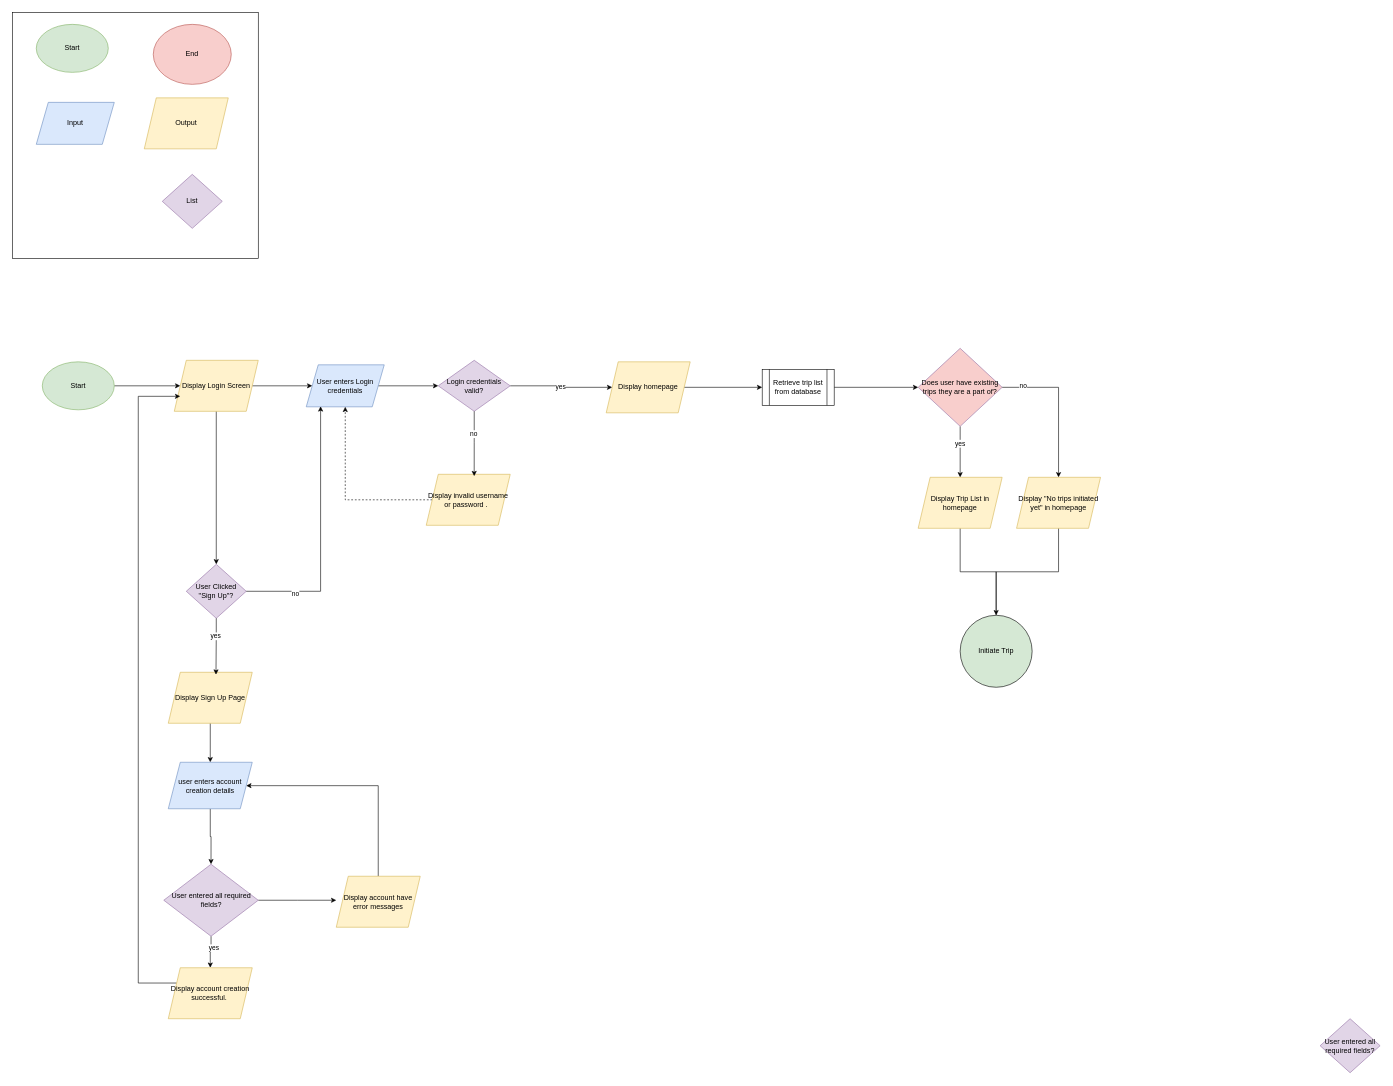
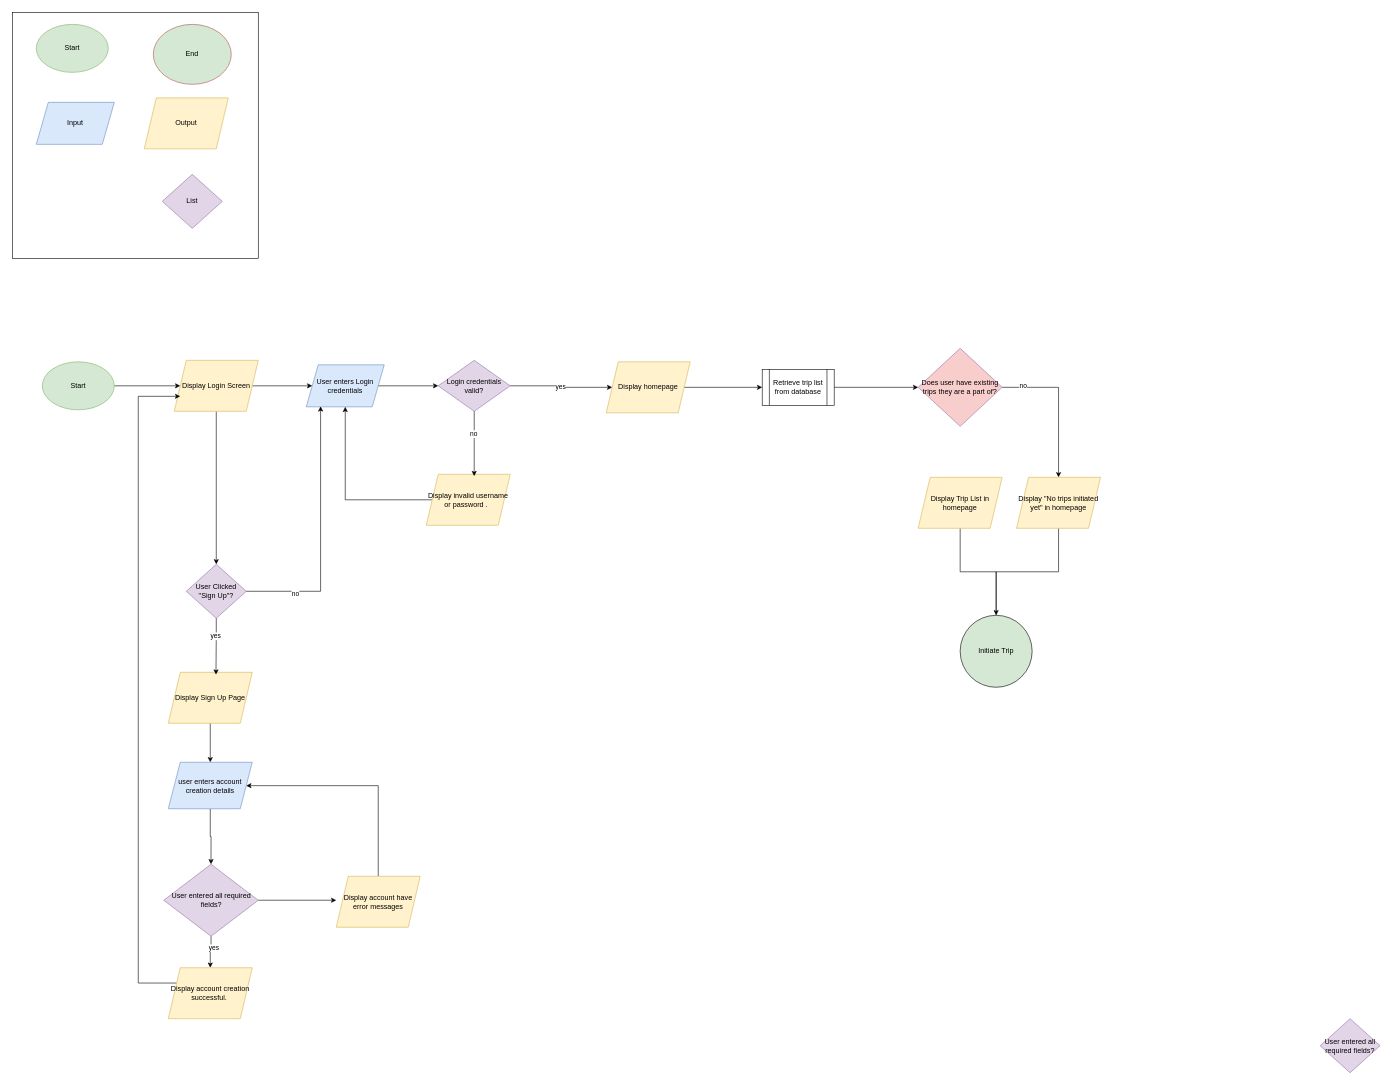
node "End": fillcolor #f8cecc -> #d5e8d4
edge "Does user have existing trips they are a part of?" -> "Display Trip List in homepage": removed, label "yes"
edge "Display invalid username or password ." -> "User enters Login credentials": style dashed -> solid
